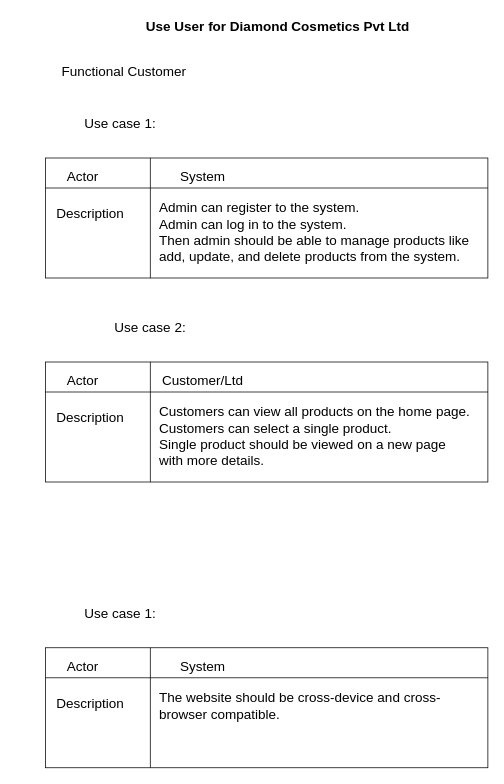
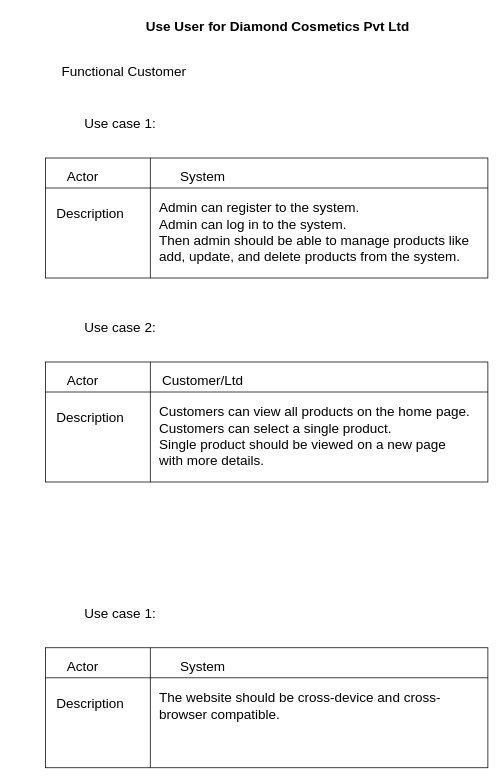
node "Use case 2:": moved (150, 328) -> (120, 328)
